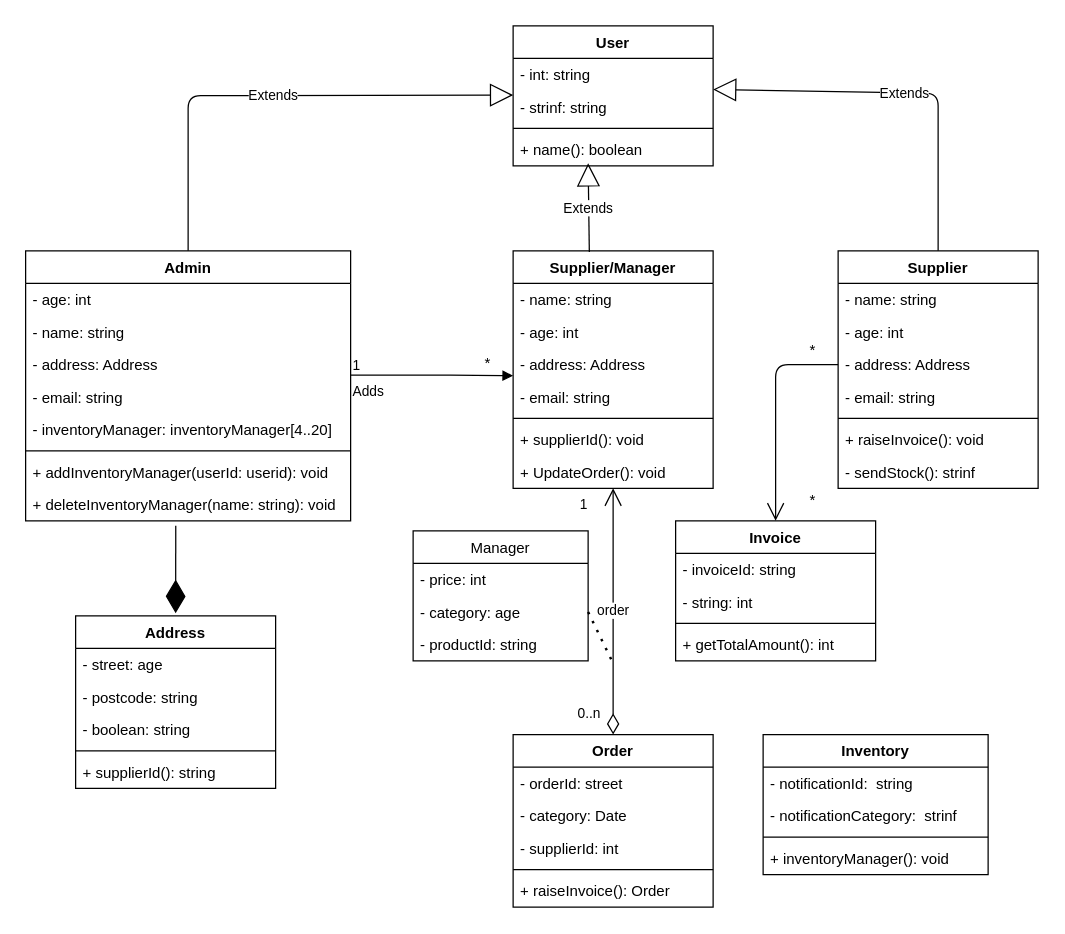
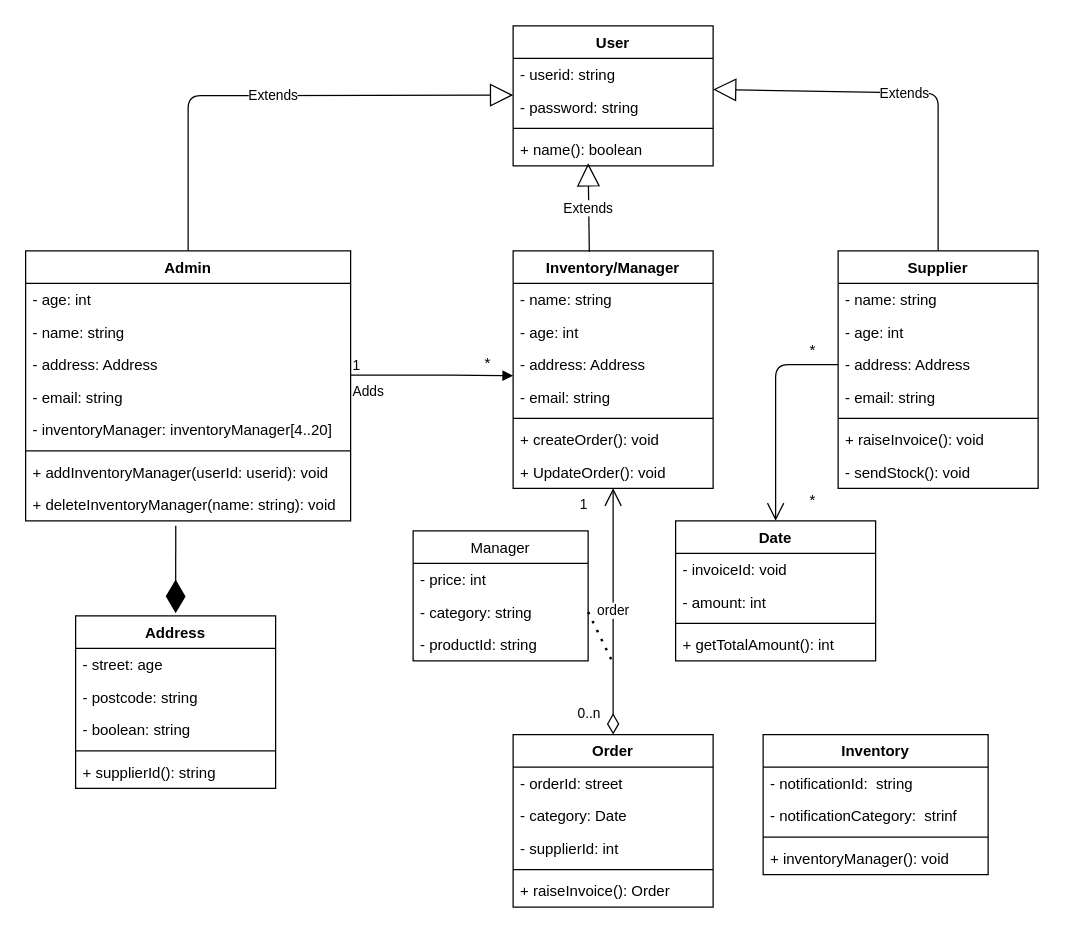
node "- int: string": label "- int: string" -> "- userid: string"
node "- strinf: string": label "- strinf: string" -> "- password: string"
node "Supplier/Manager": label "Supplier/Manager" -> "Inventory/Manager"
node "+ supplierId(): void": label "+ supplierId(): void" -> "+ createOrder(): void"
node "- sendStock(): strinf": label "- sendStock(): strinf" -> "- sendStock(): void"
node "Invoice": label "Invoice" -> "Date"
node "- invoiceId: string": label "- invoiceId: string" -> "- invoiceId: void"
node "- string: int": label "- string: int" -> "- amount: int"
node "- category: age": label "- category: age" -> "- category: string"
